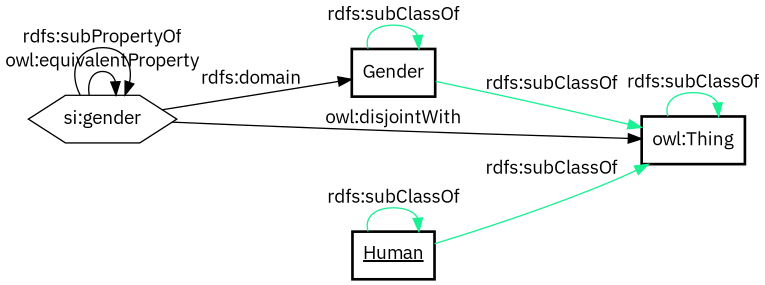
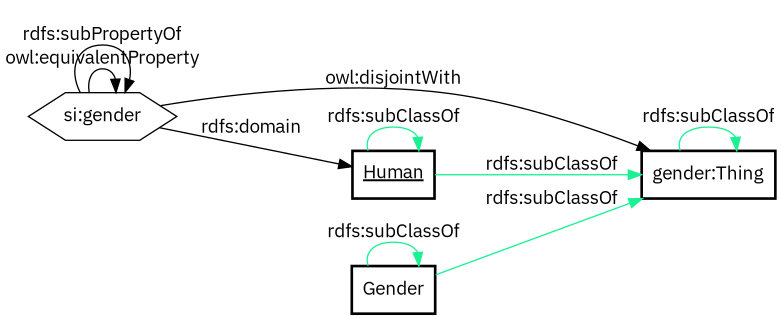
edge "si:gender" -> "Gender": now "si:gender" -> "Human"
node "owl:Thing": label "owl:Thing" -> "gender:Thing"
